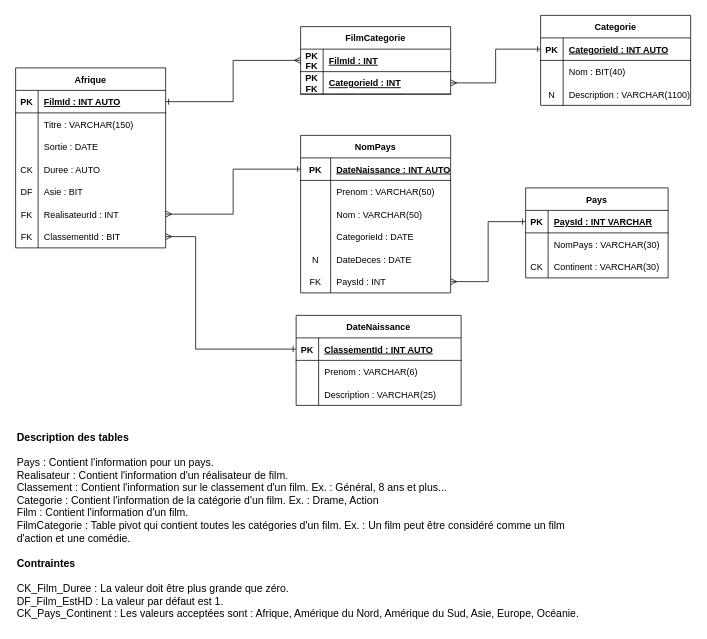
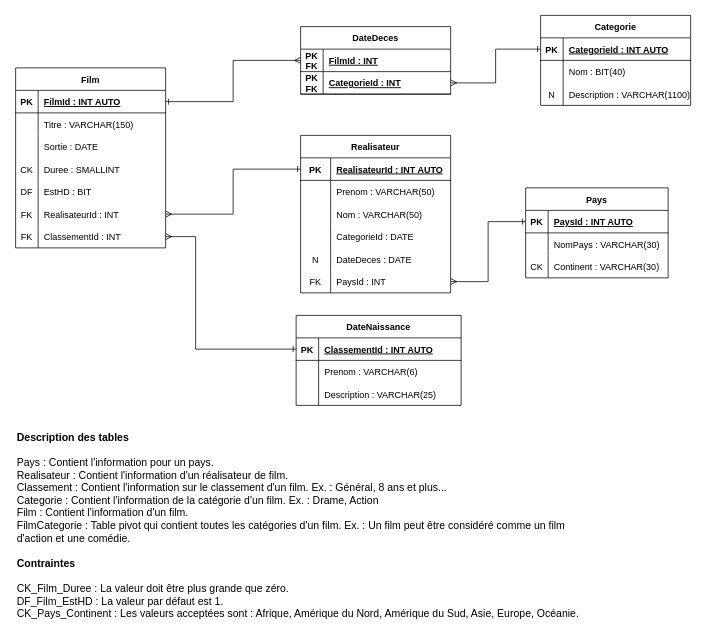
node "FilmCategorie": label "FilmCategorie" -> "DateDeces"
node "Afrique": label "Afrique" -> "Film"
node "NomPays": label "NomPays" -> "Realisateur"
node "Duree : AUTO": label "Duree : AUTO" -> "Duree : SMALLINT"
node "DateNaissance : INT AUTO": label "DateNaissance : INT AUTO" -> "RealisateurId : INT AUTO"
node "Asie : BIT": label "Asie : BIT" -> "EstHD : BIT"
node "PaysId : INT VARCHAR": label "PaysId : INT VARCHAR" -> "PaysId : INT AUTO"
node "ClassementId : BIT": label "ClassementId : BIT" -> "ClassementId : INT"
